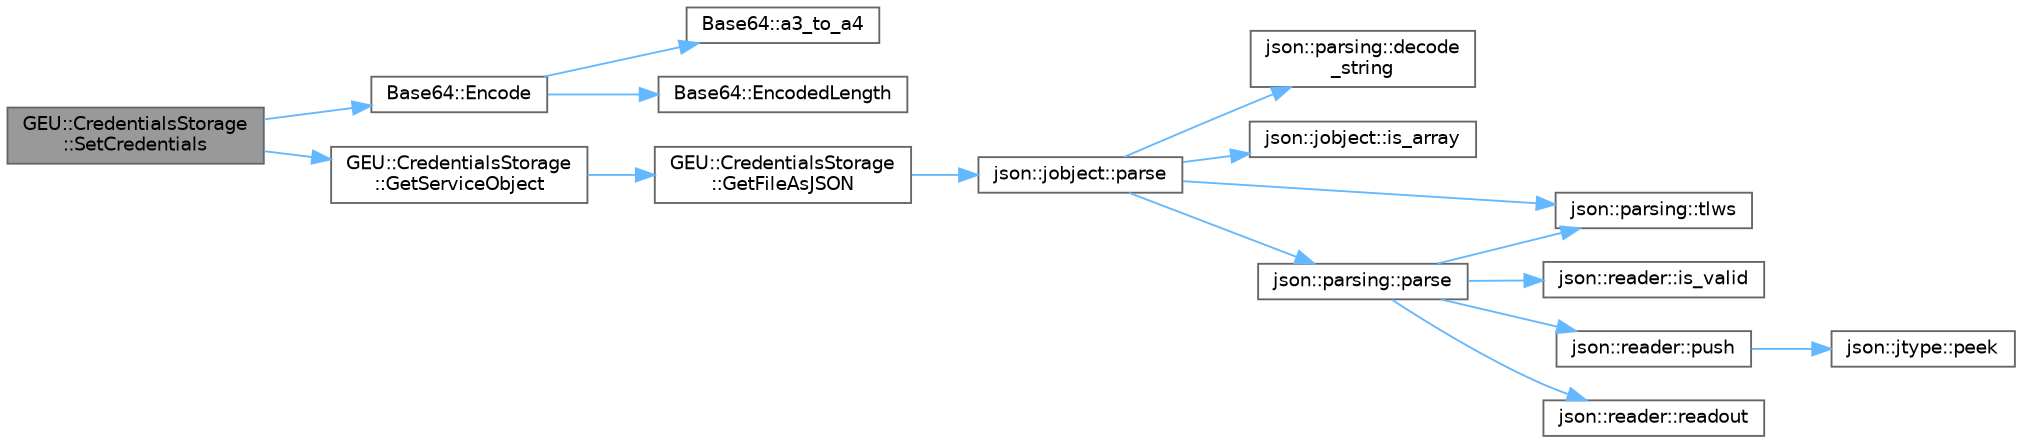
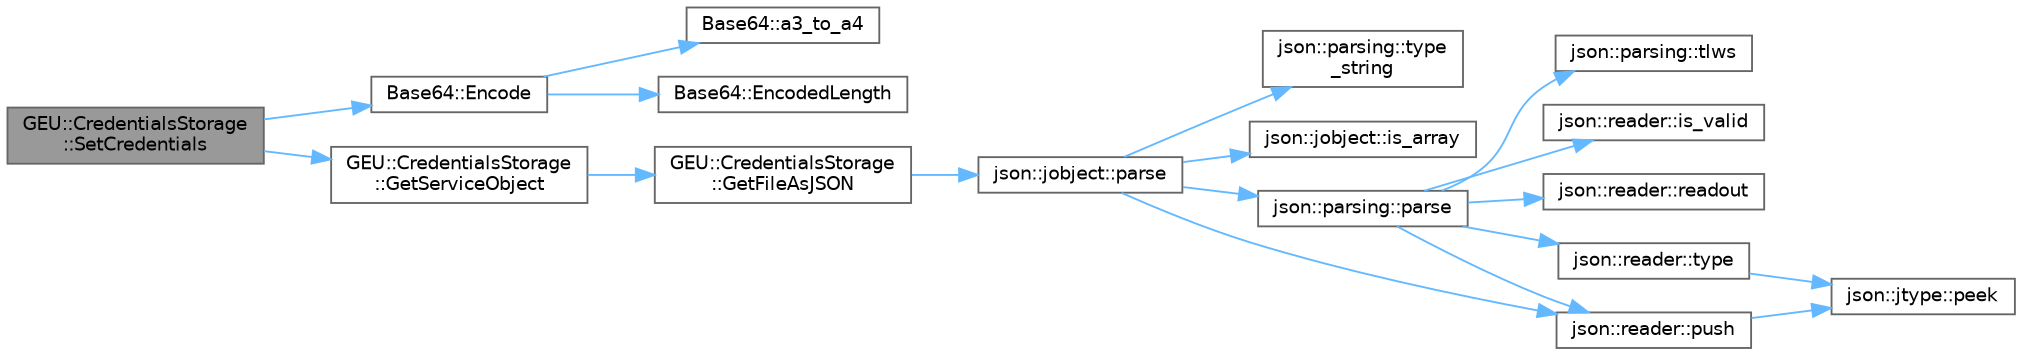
node "json::parsing::decode _string": label "json::parsing::decode _string" -> "json::parsing::type _string"
edge "json::jobject::parse" -> "json::parsing::tlws": now "json::jobject::parse" -> "json::reader::push"
node "json::reader::type": added
